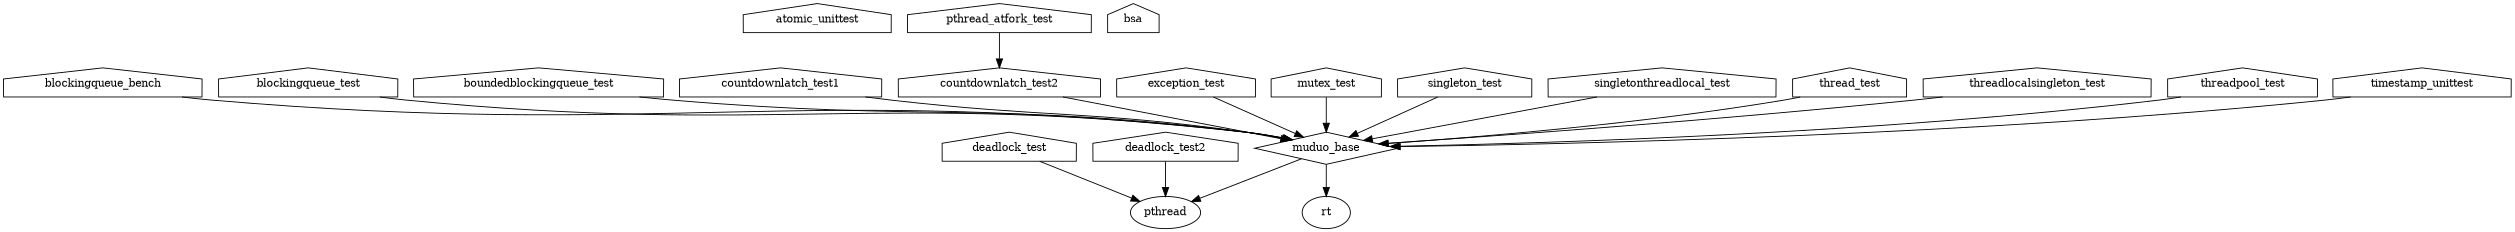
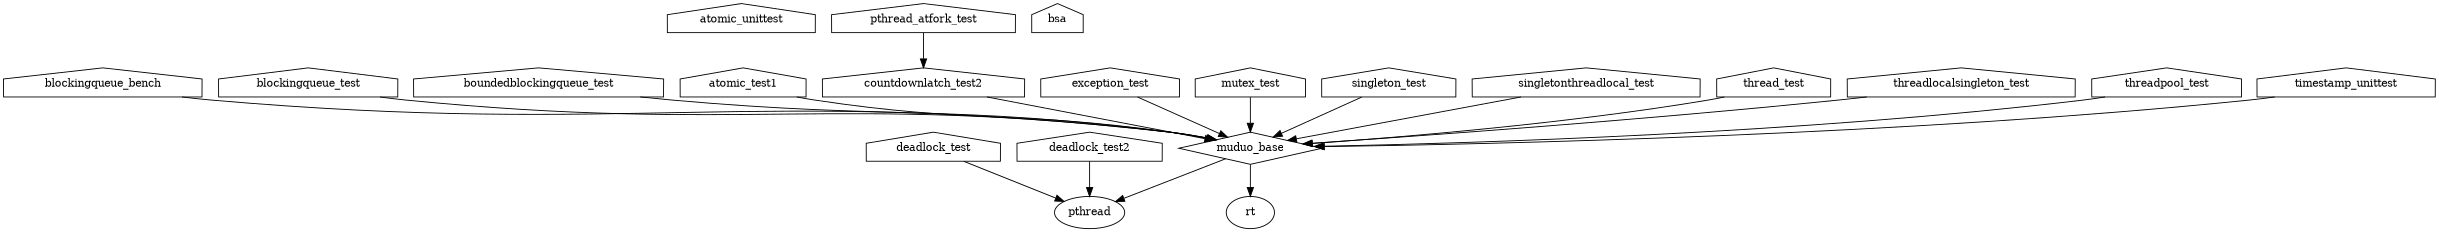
node "countdownlatch_test1": label "countdownlatch_test1" -> "atomic_test1"
